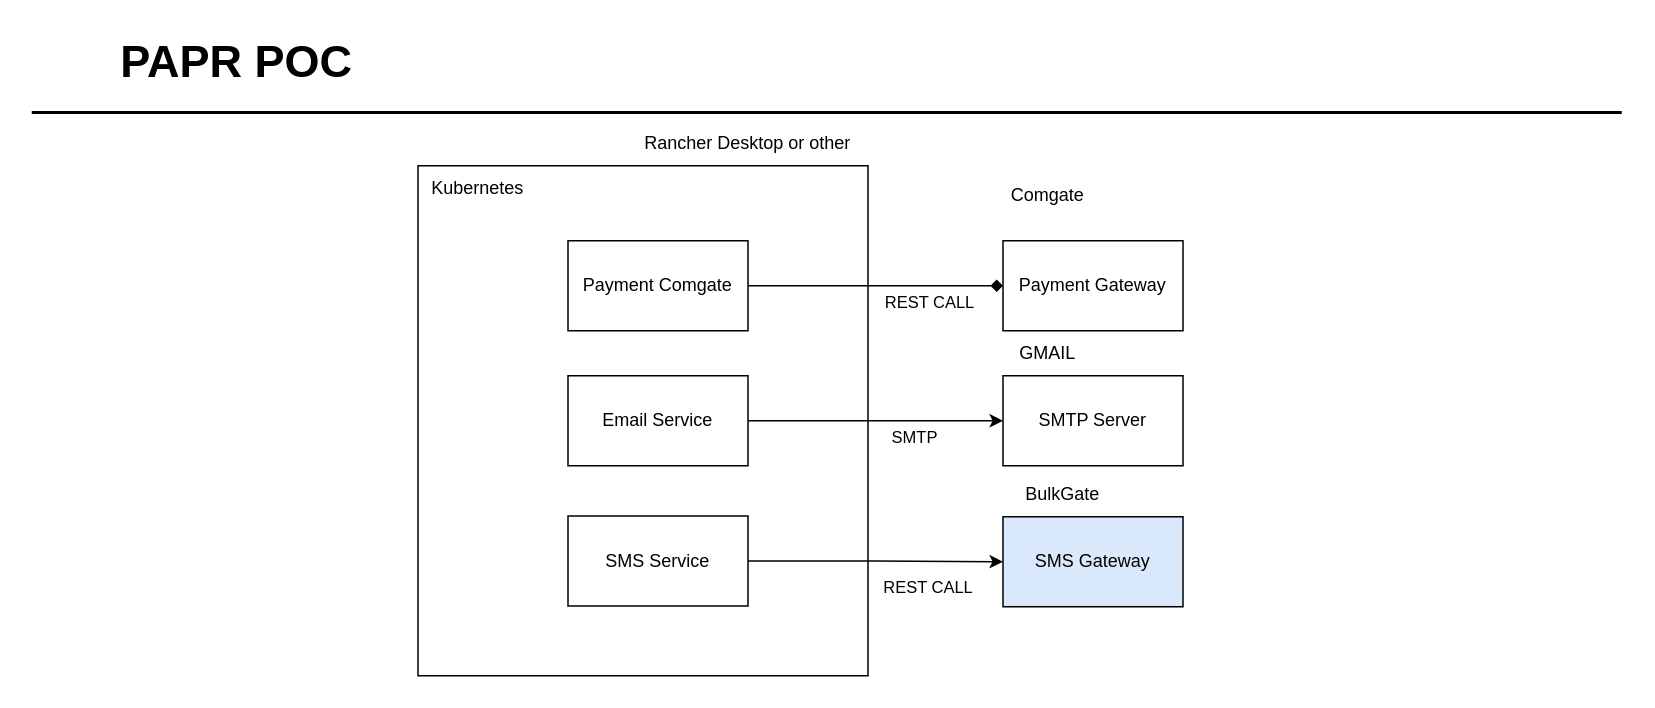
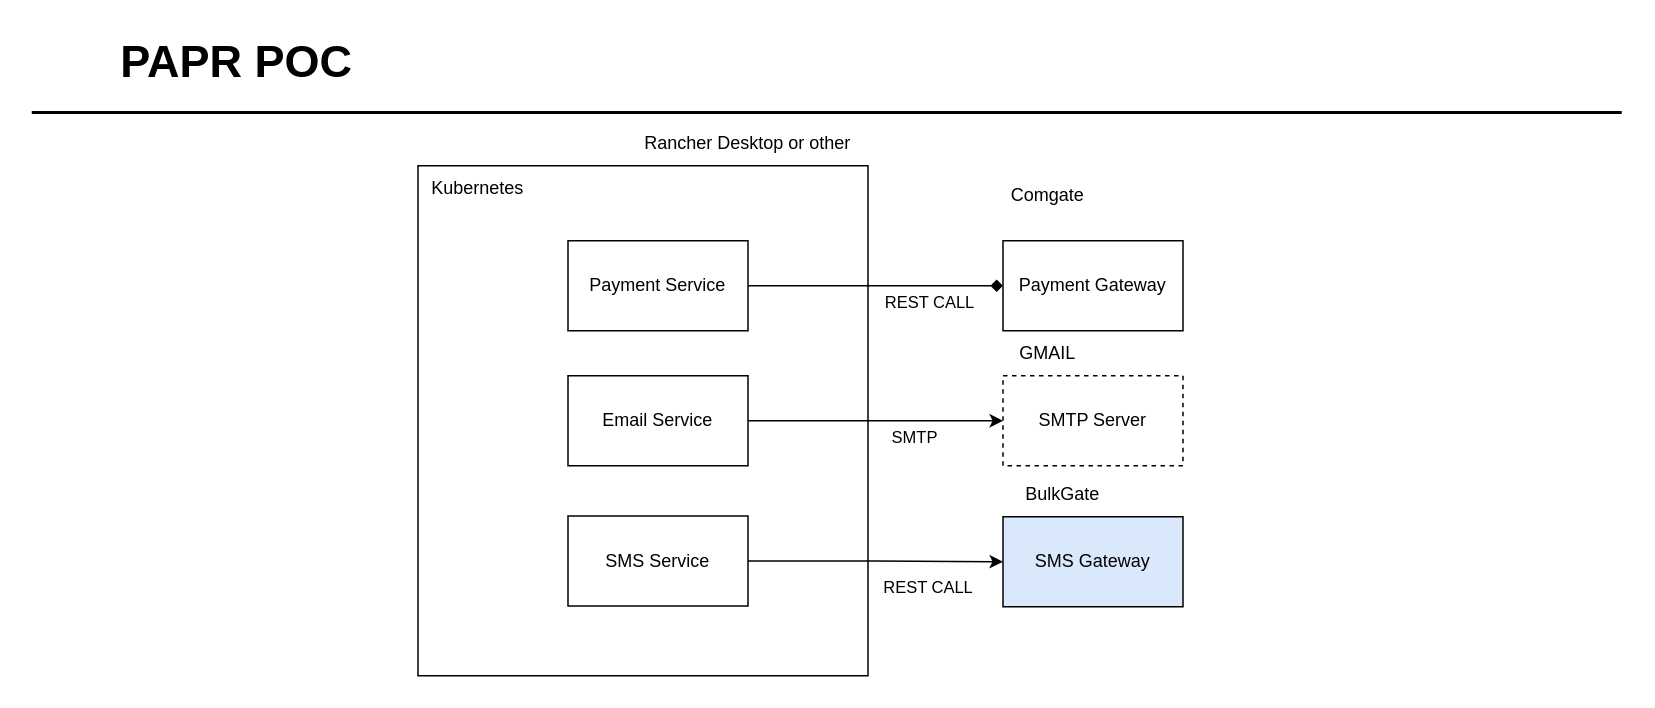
node "Payment Comgate": label "Payment Comgate" -> "Payment Service"
node "SMTP Server": style solid -> dashed
